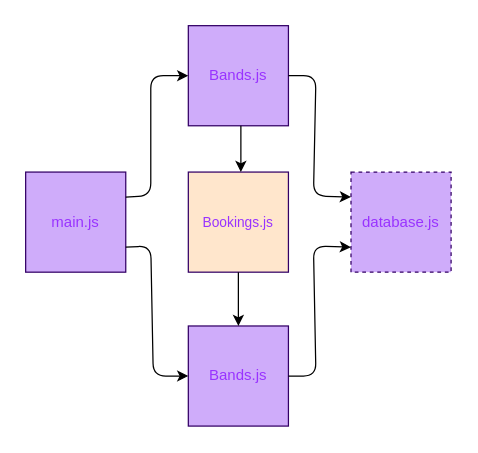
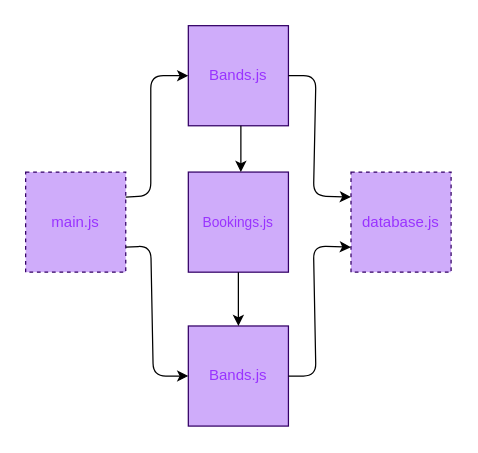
node "main.js": style solid -> dashed
node "Bookings.js": fillcolor #ffe6cc -> #cfacfa
